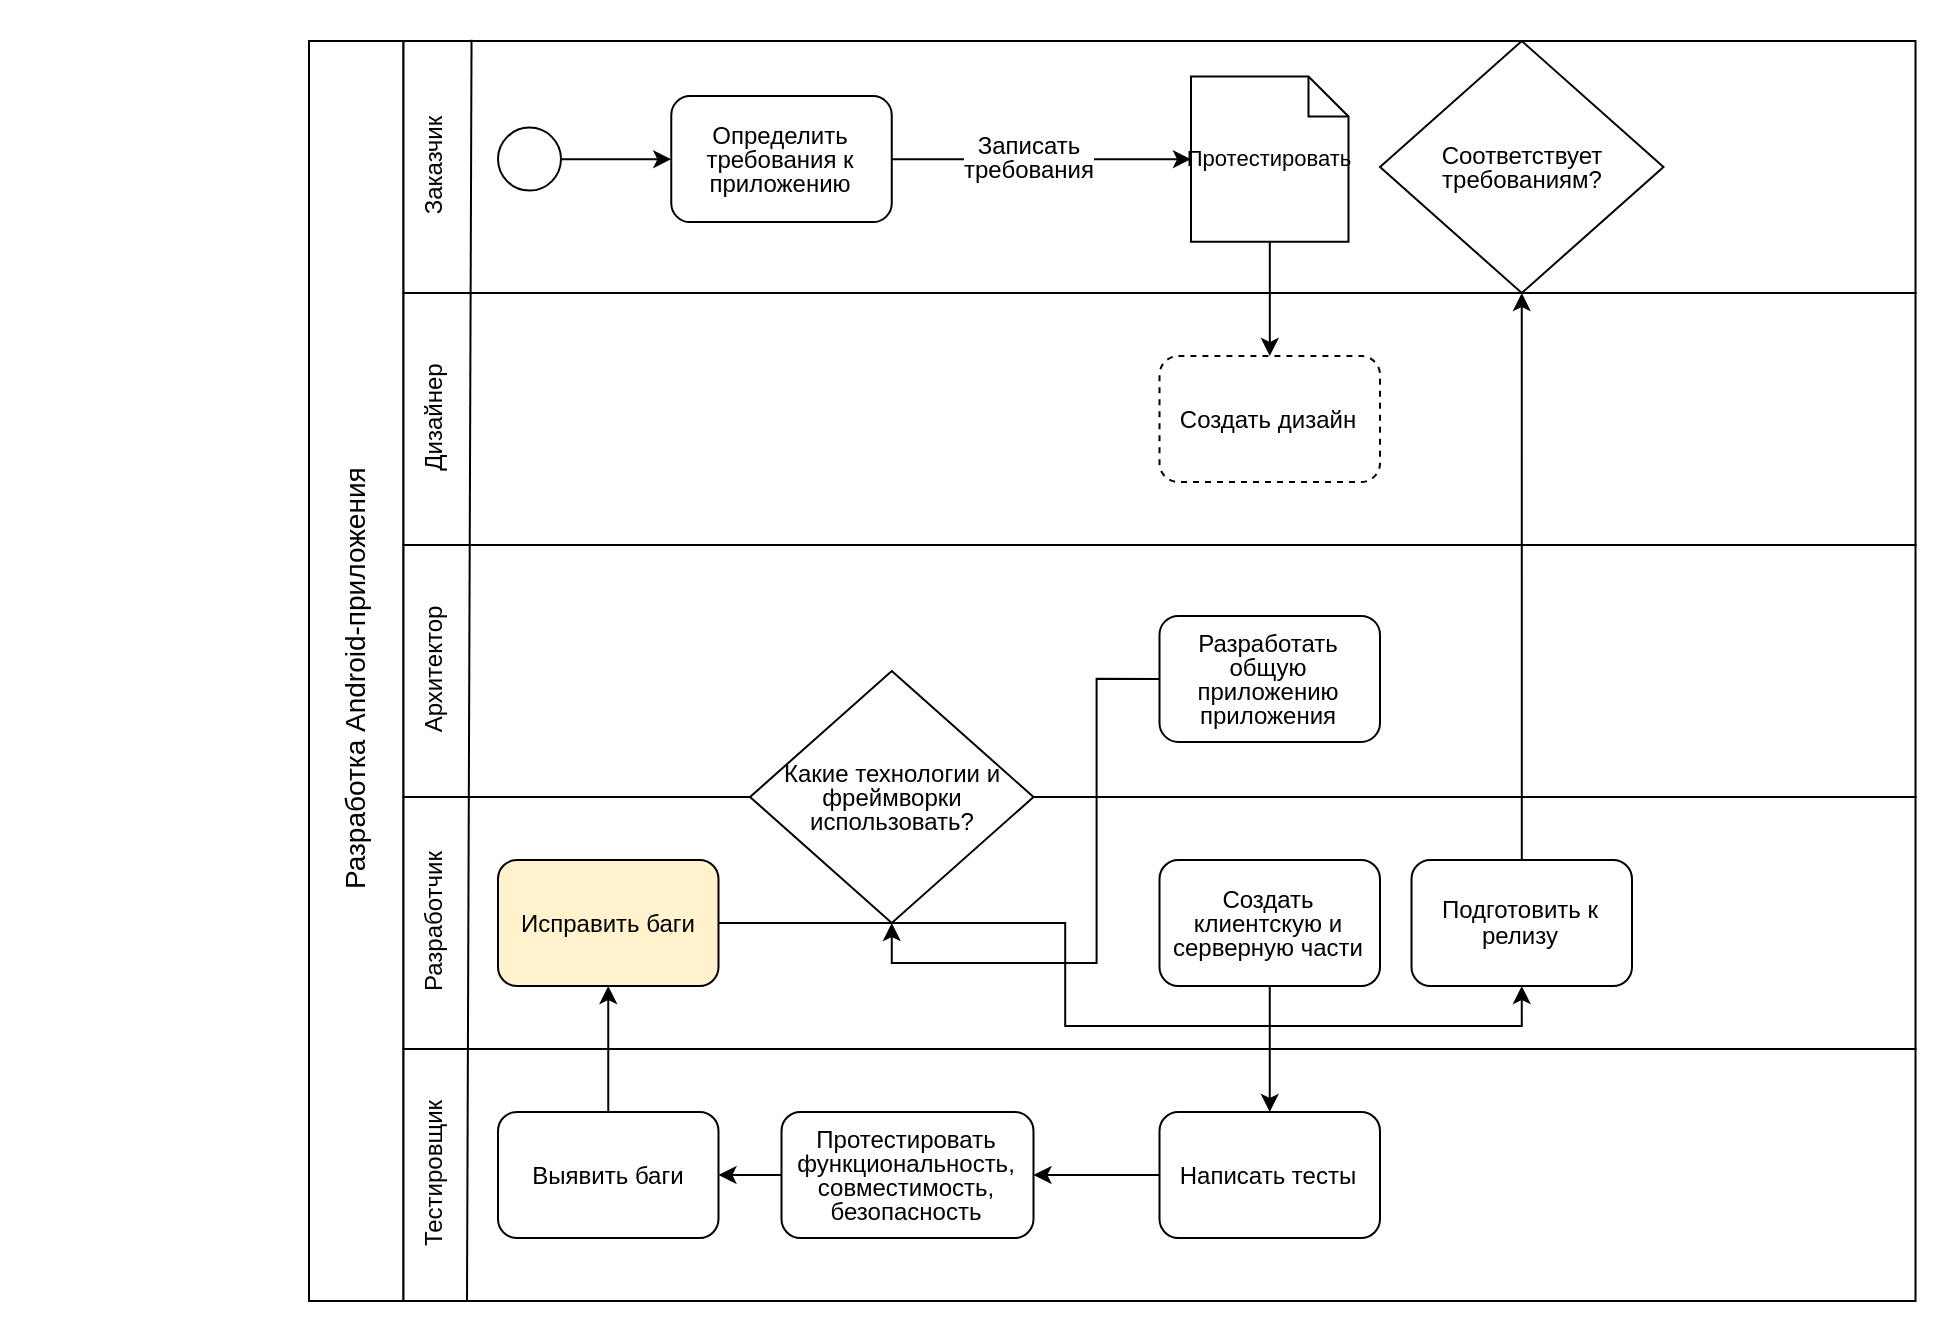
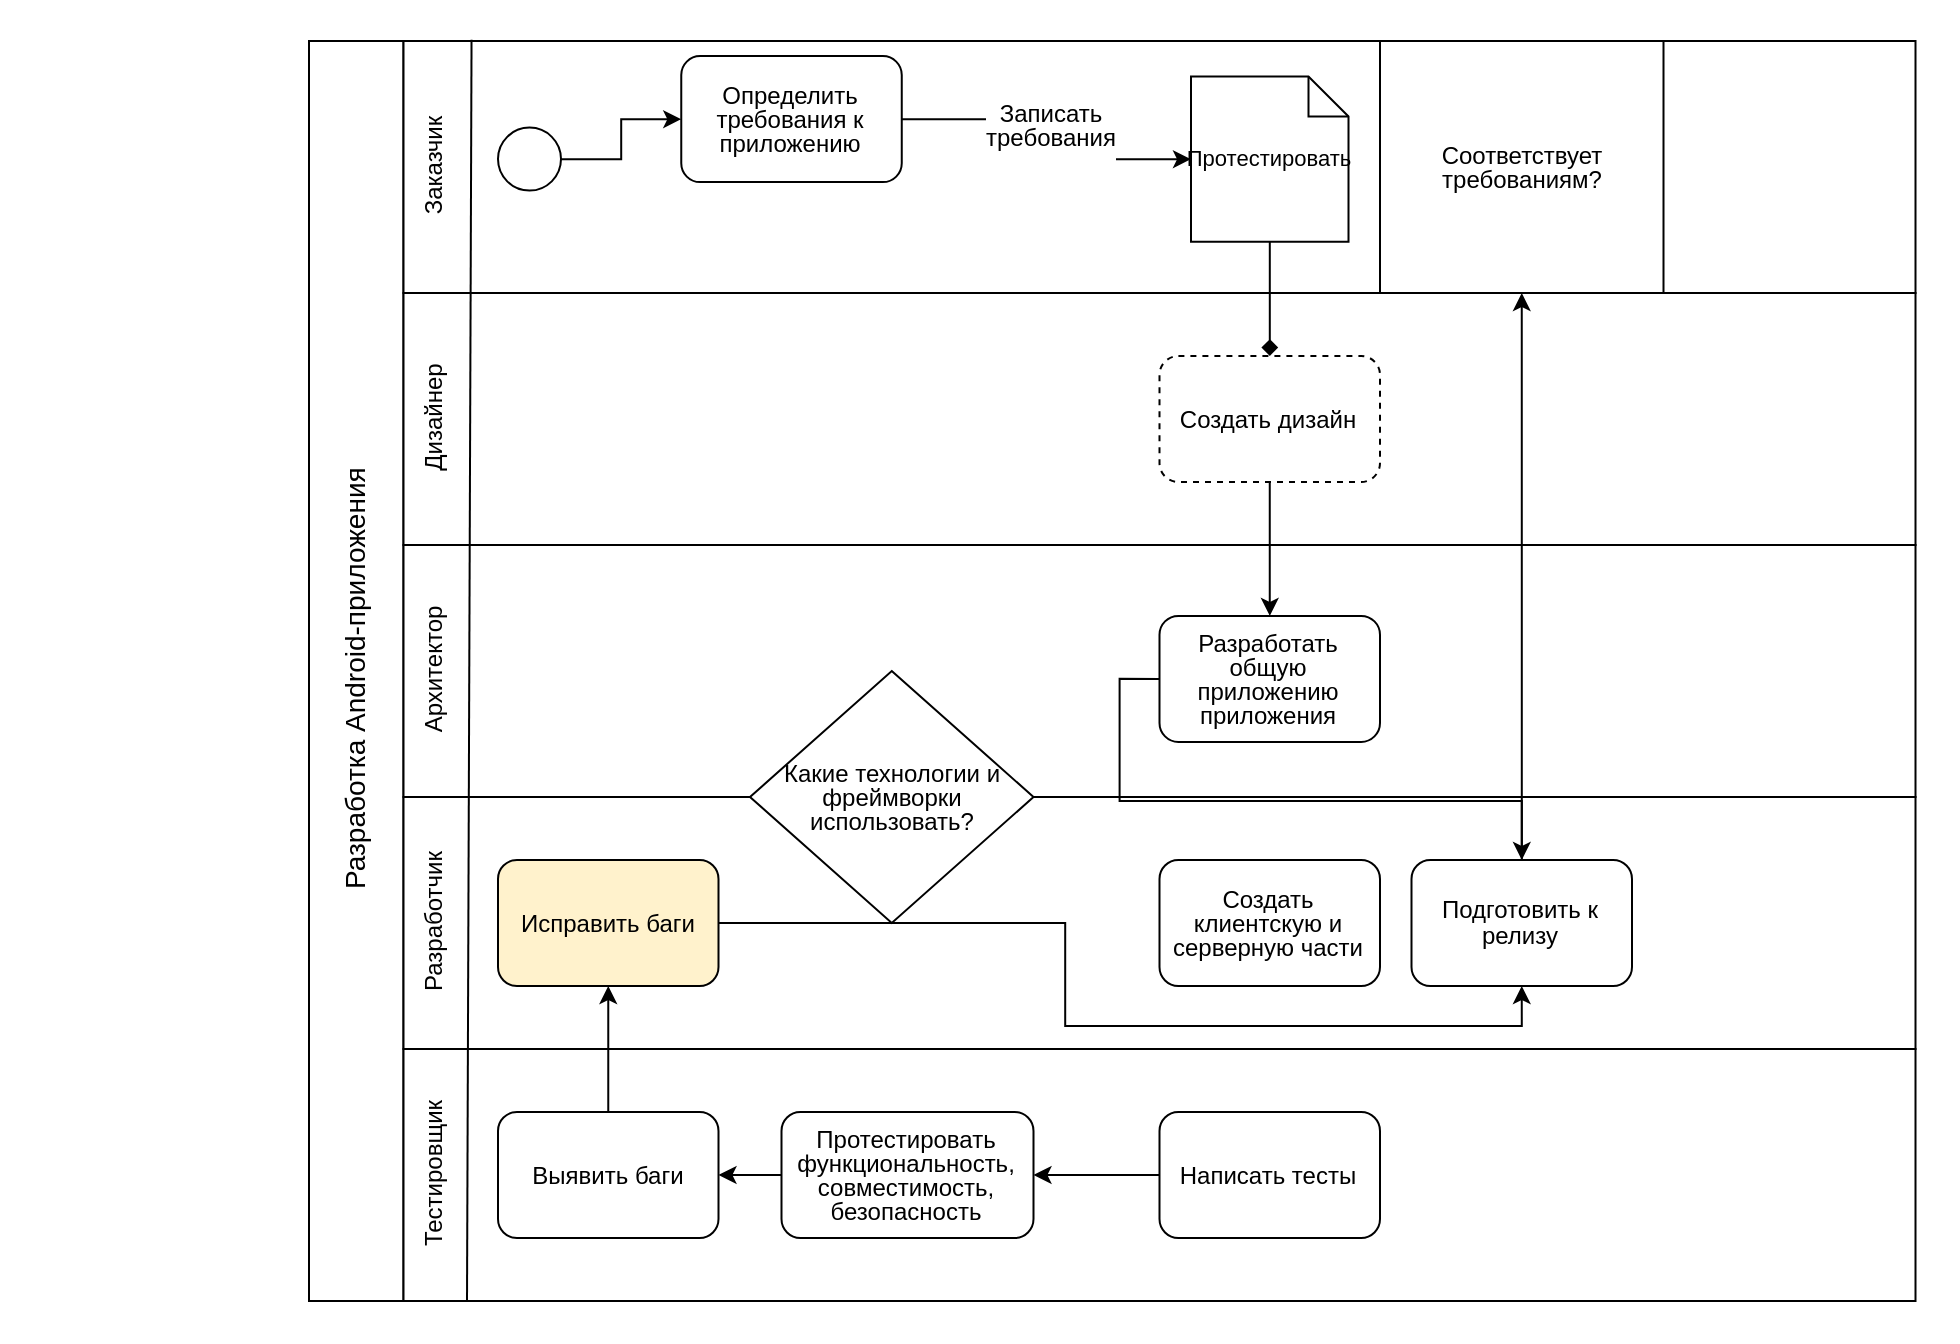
node "Определить требования к приложению": moved (782, 159) -> (792, 119)
node "Соответствует требованиям?": shape diamond -> rectangle
edge "Протестировать" -> "Создать дизайн": arrowhead classic -> diamond
edge "Создать дизайн" -> "Разработать общую приложению приложения": added
edge "Разработать общую приложению приложения" -> "Какие технологии и фреймворки использовать?": now "Разработать общую приложению приложения" -> "Подготовить к релизу"
edge "Создать клиентскую и серверную части" -> "Написать тесты": removed
